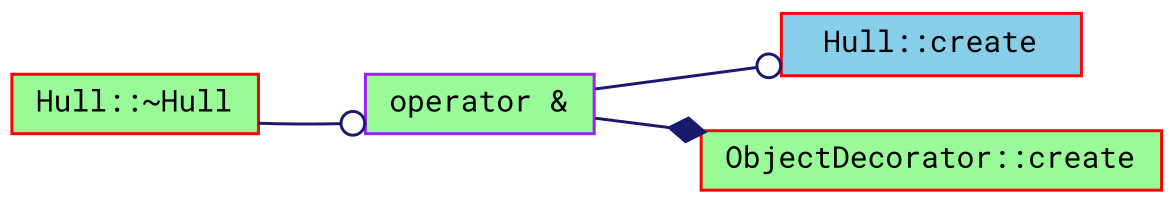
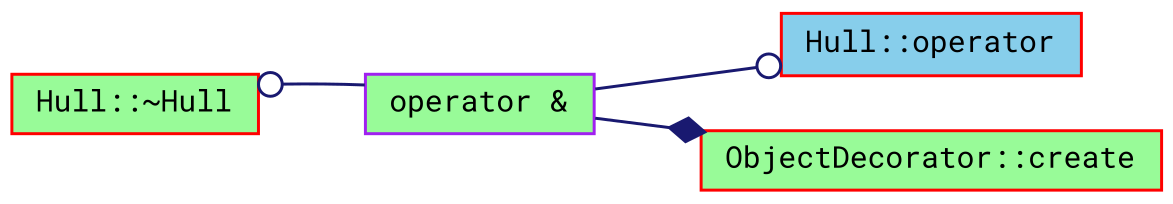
node "Hull::create": label "Hull::create" -> "Hull::operator"
edge "Hull::~Hull" -> "operator &": reversed
